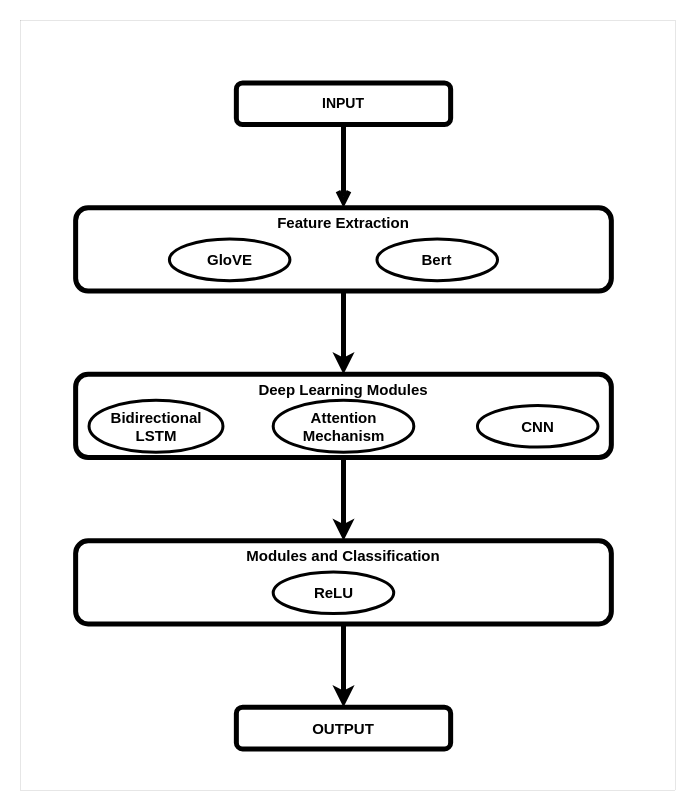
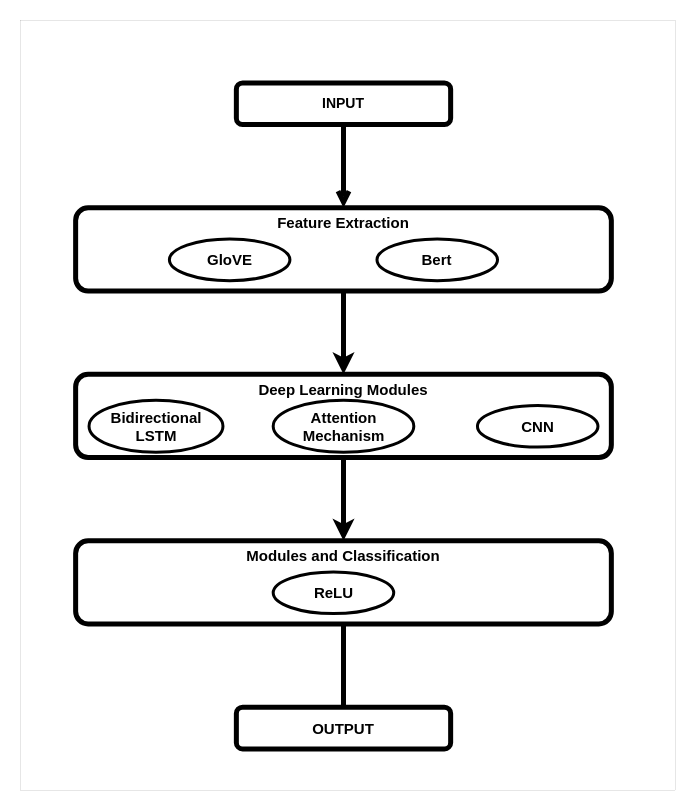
edge "Modules and Classification" -> "OUTPUT": arrowhead classic -> none
